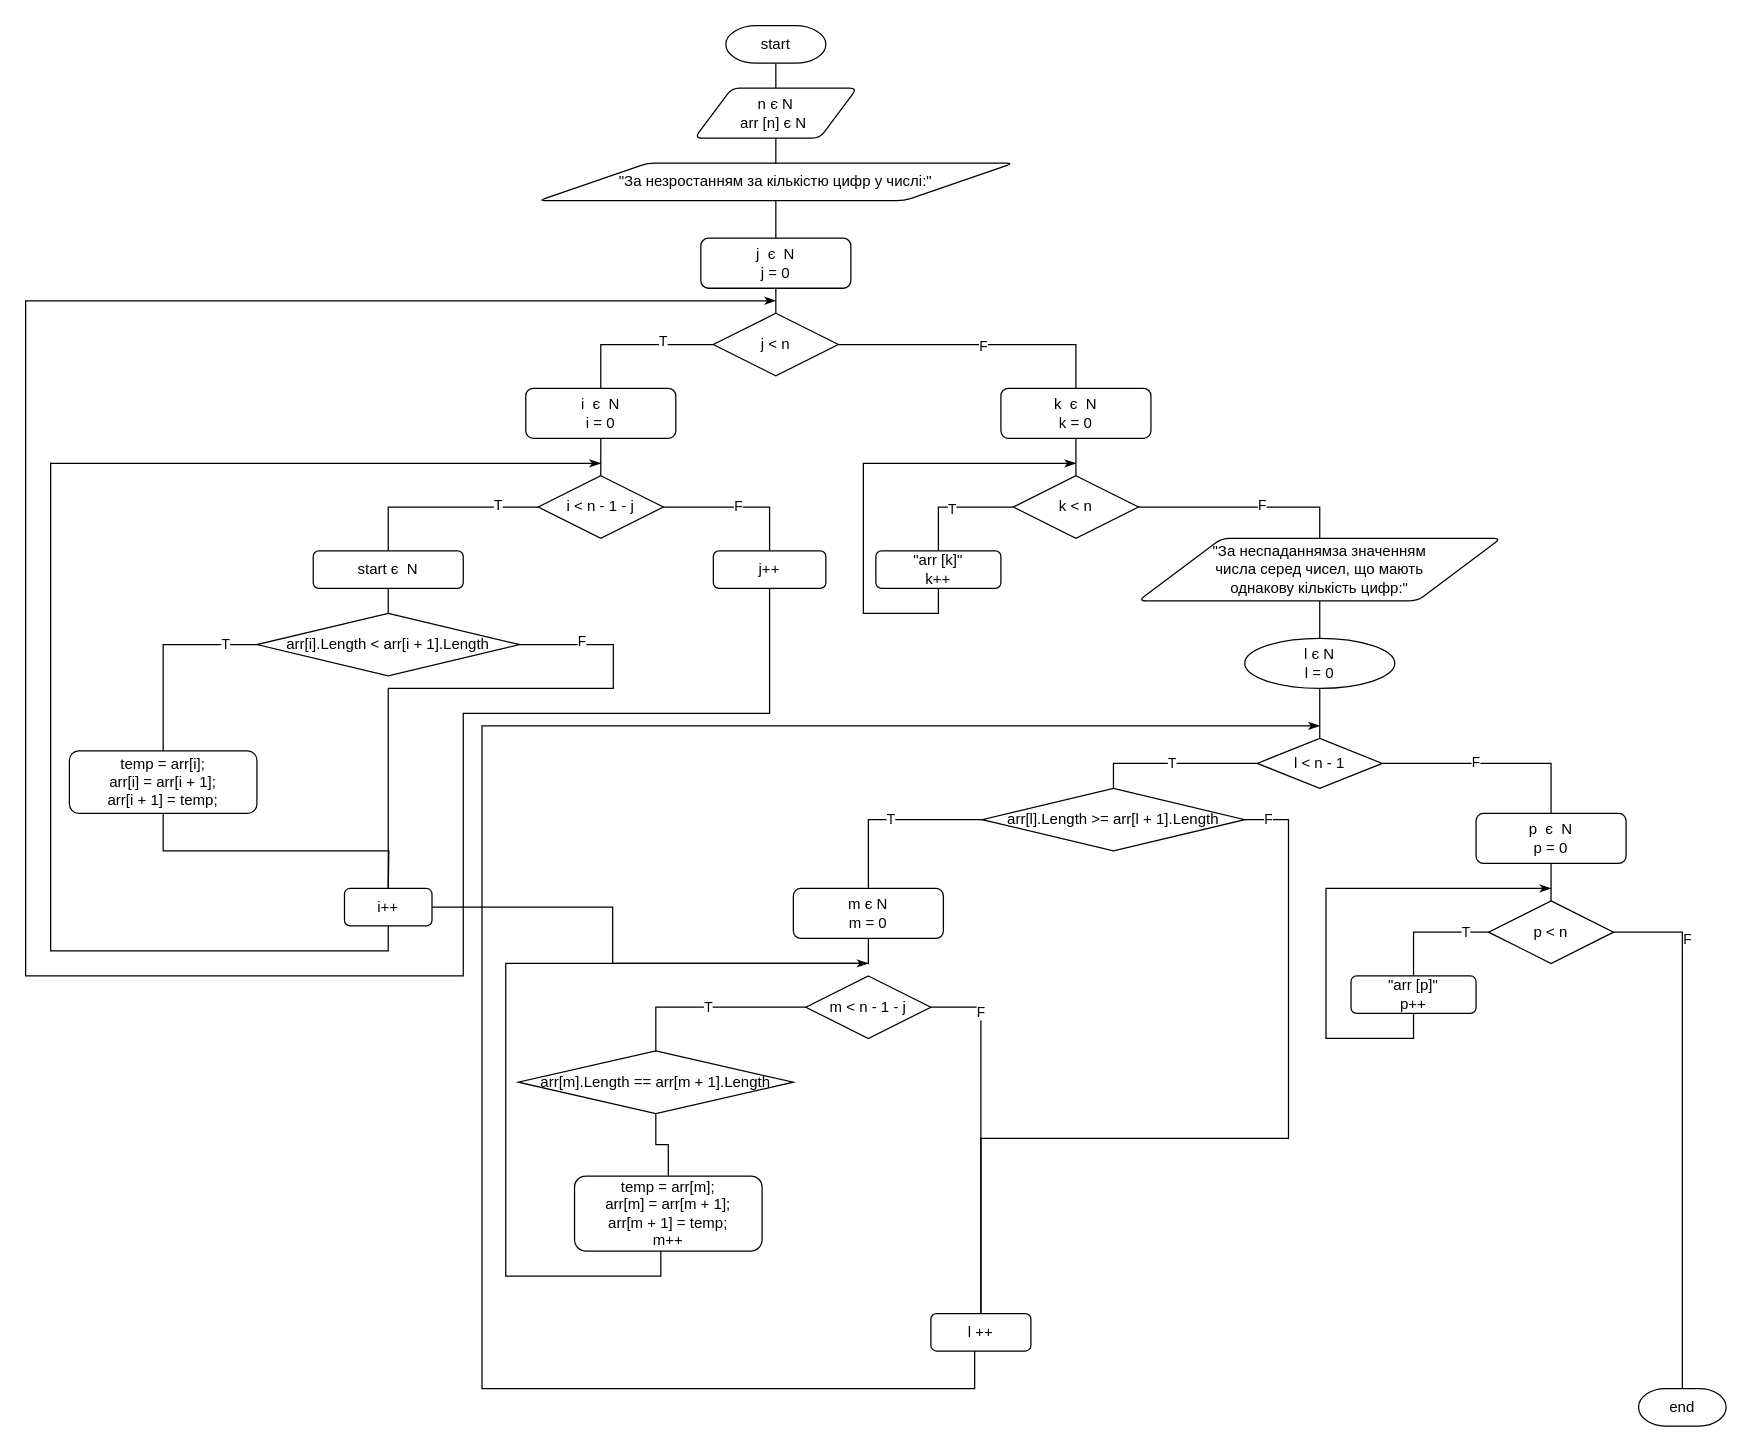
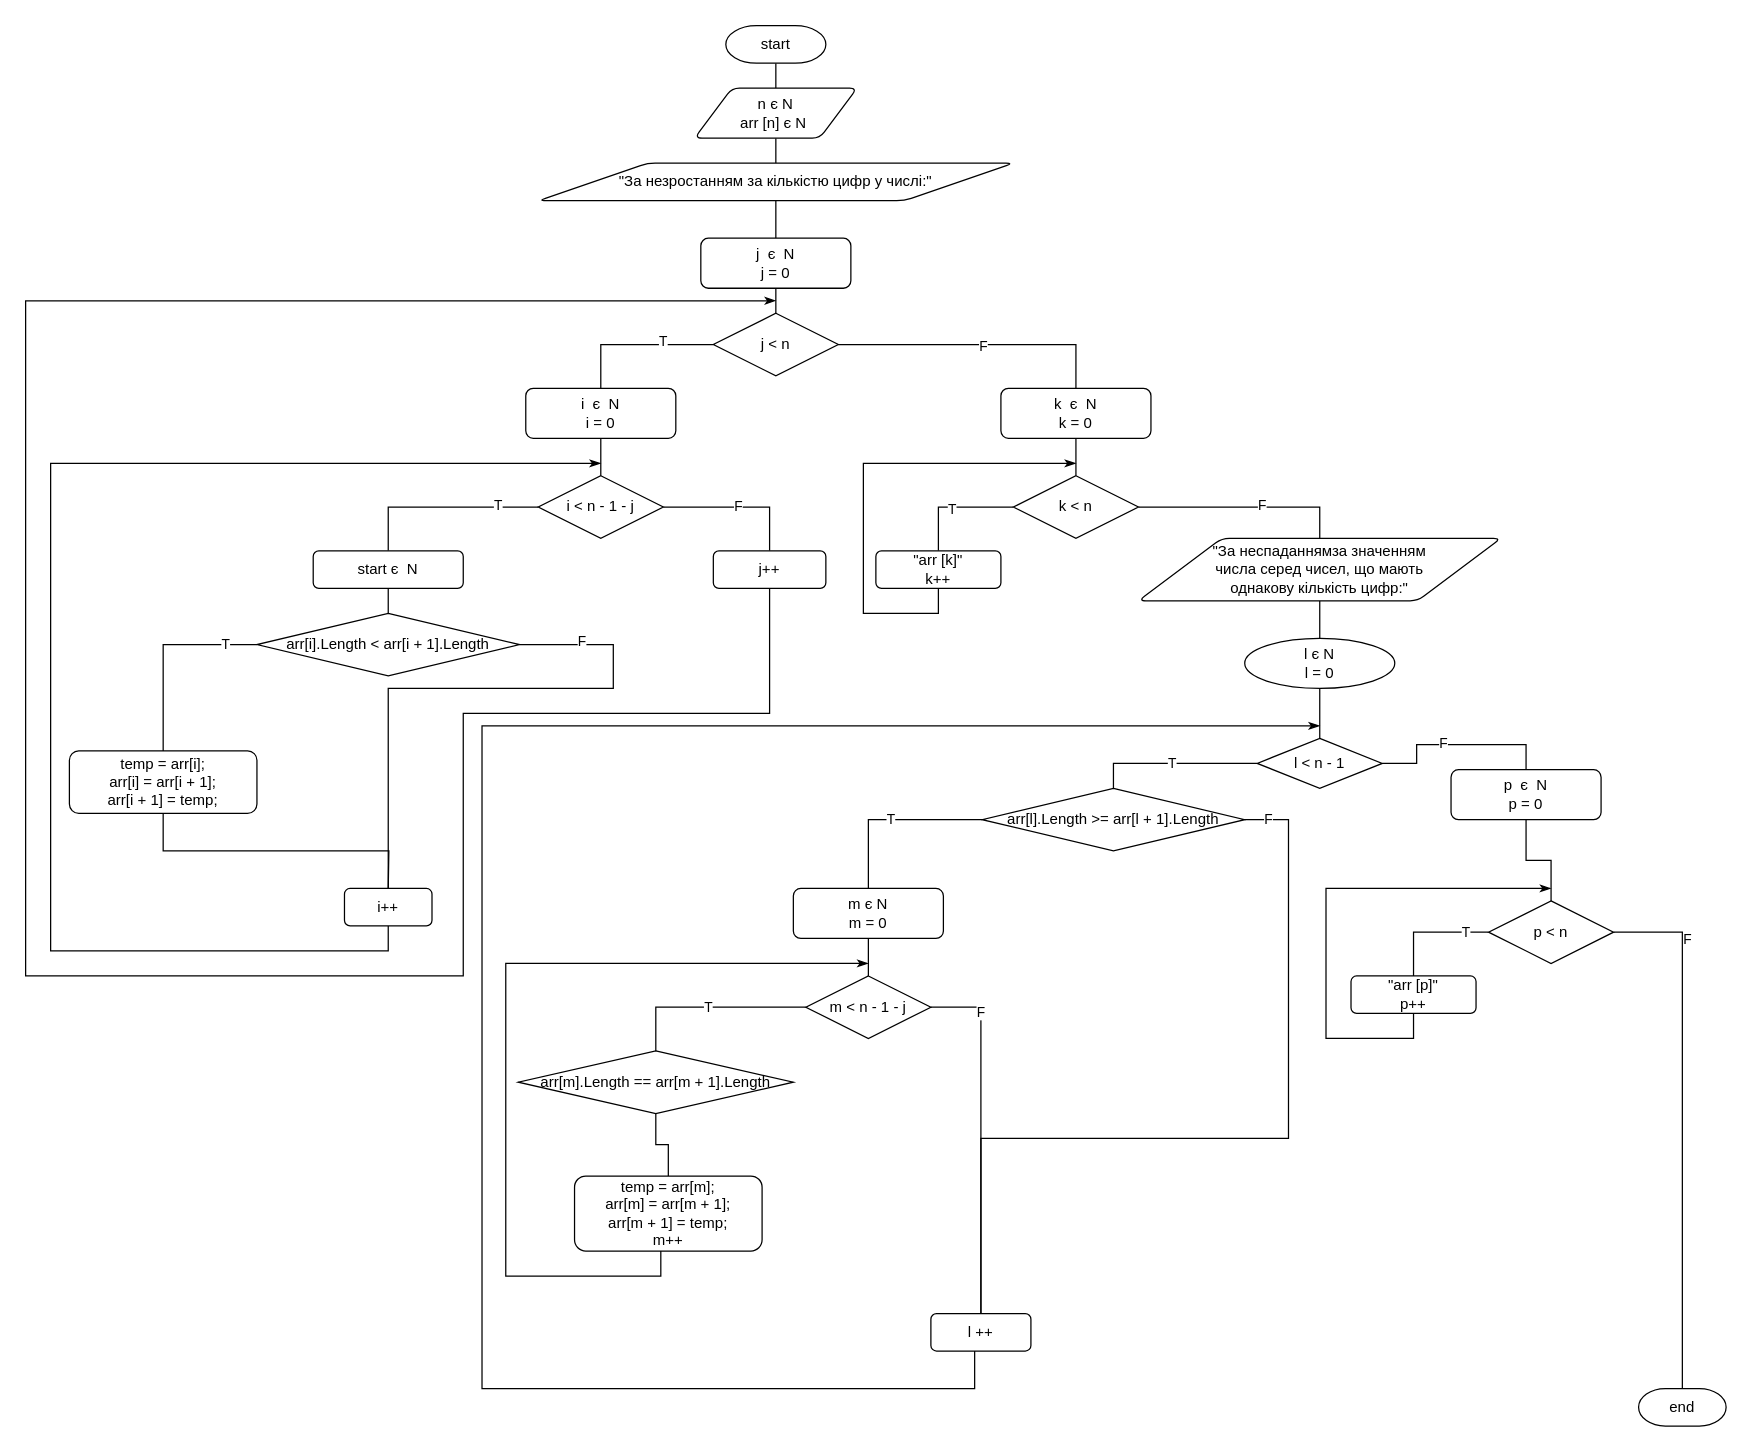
node "p є N p = 0": moved (1551, 838) -> (1526, 794)
edge "i++" -- "m є N m = 0": now "m < n - 1 - j" -- "m є N m = 0"
